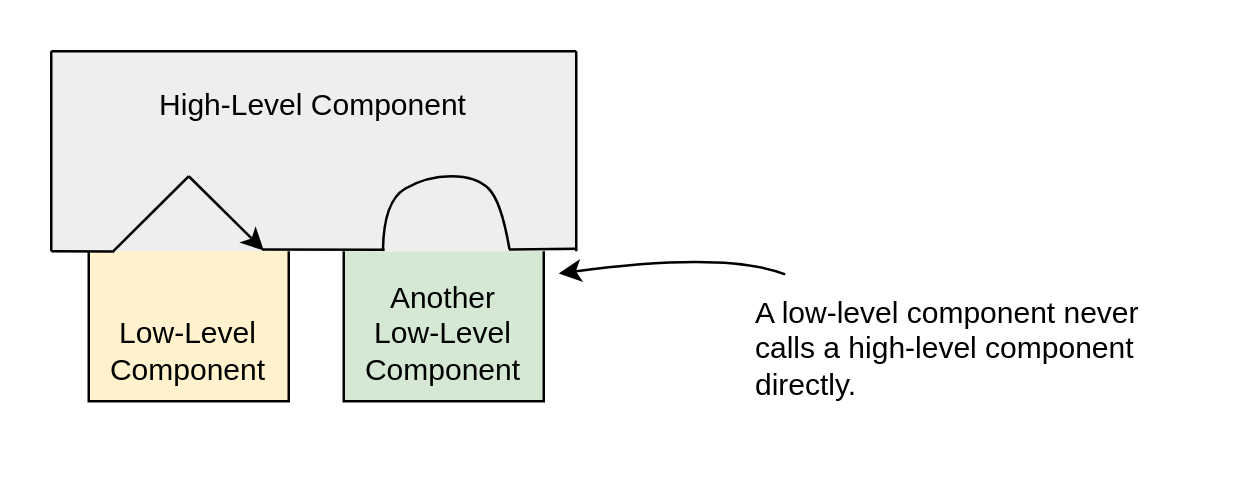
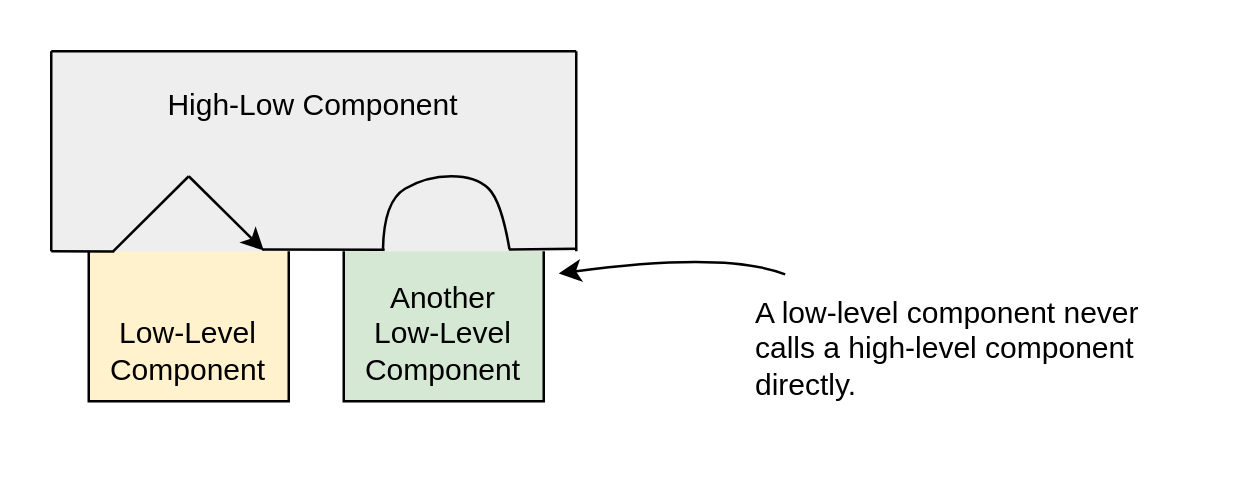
node "High-Level Component": label "High-Level Component" -> "High-Low Component"
